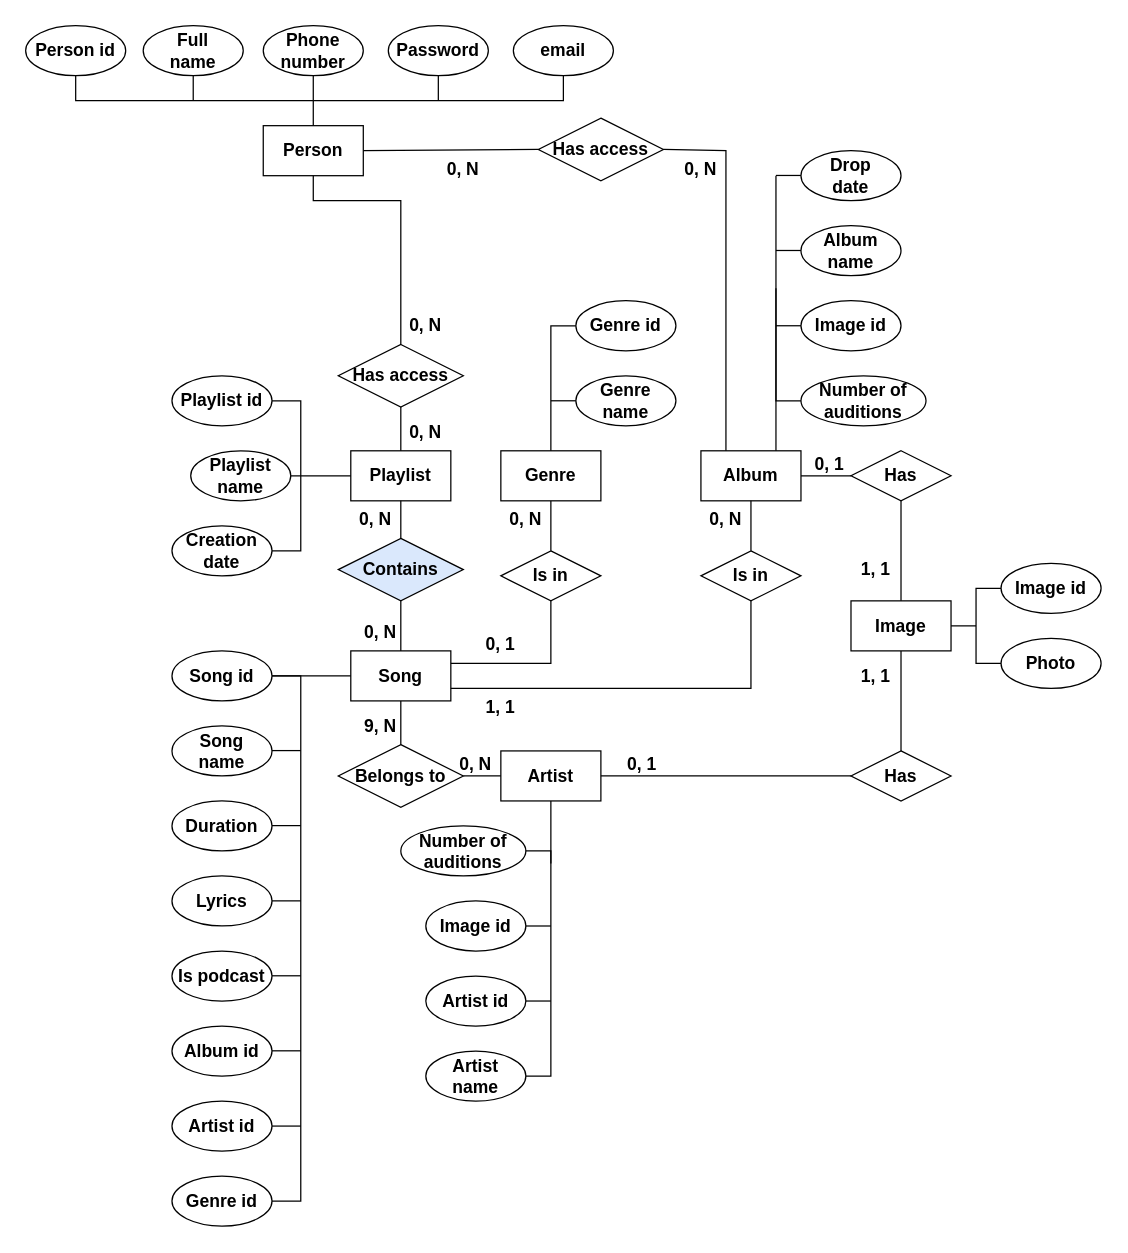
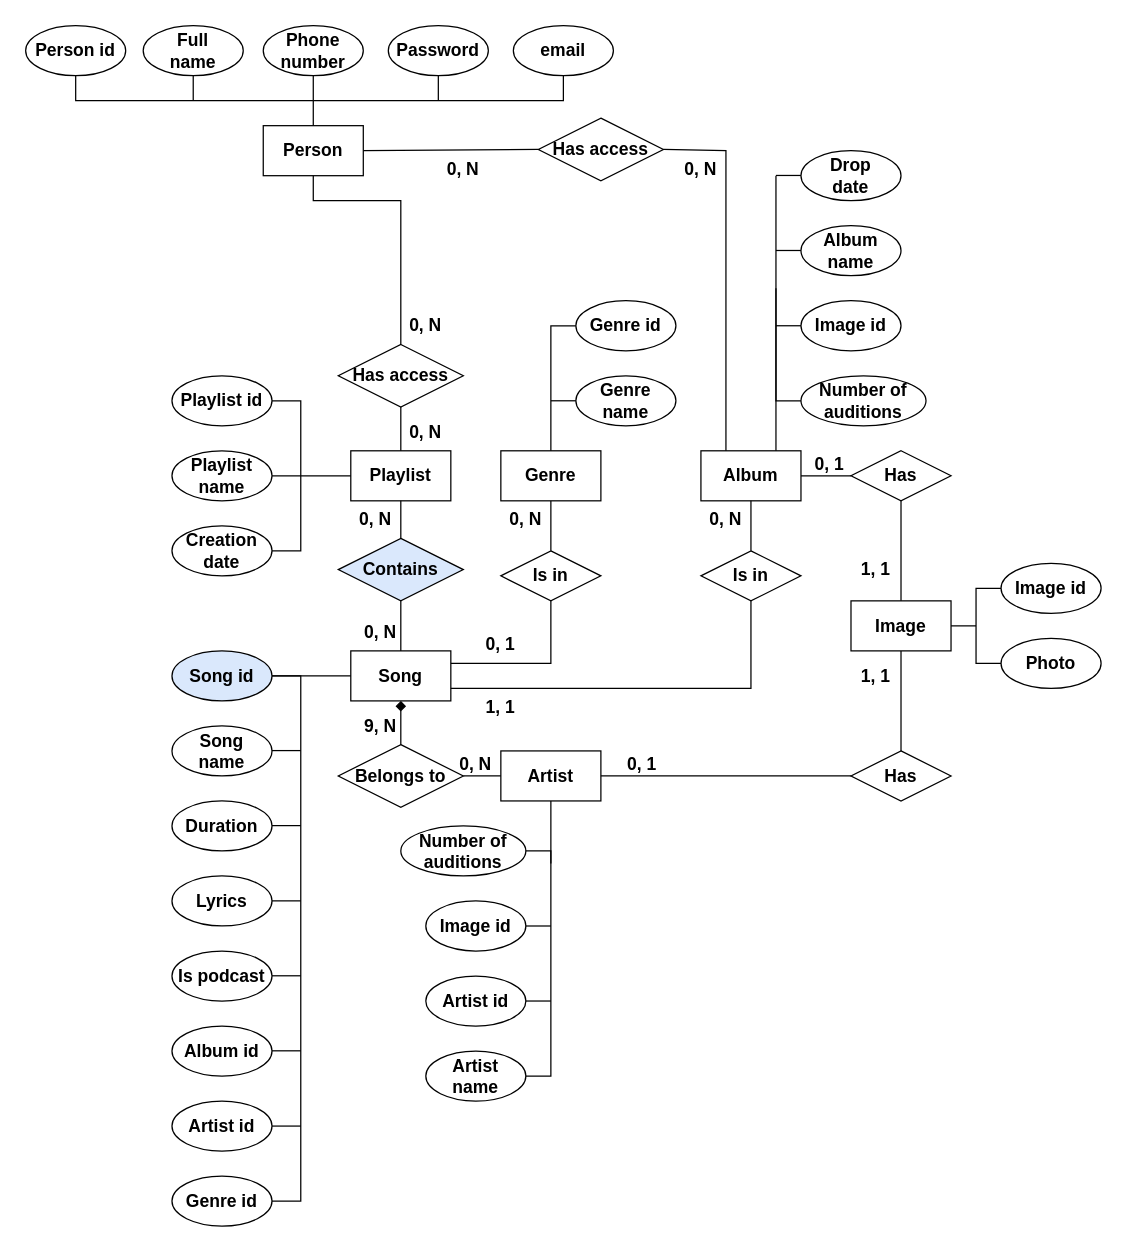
node "Playlistname": moved (241, 476) -> (222, 476)
node "Song id": fillcolor #ffffff -> #dae8fc
edge "Song" -- "Belongs to": arrowhead none -> diamond
